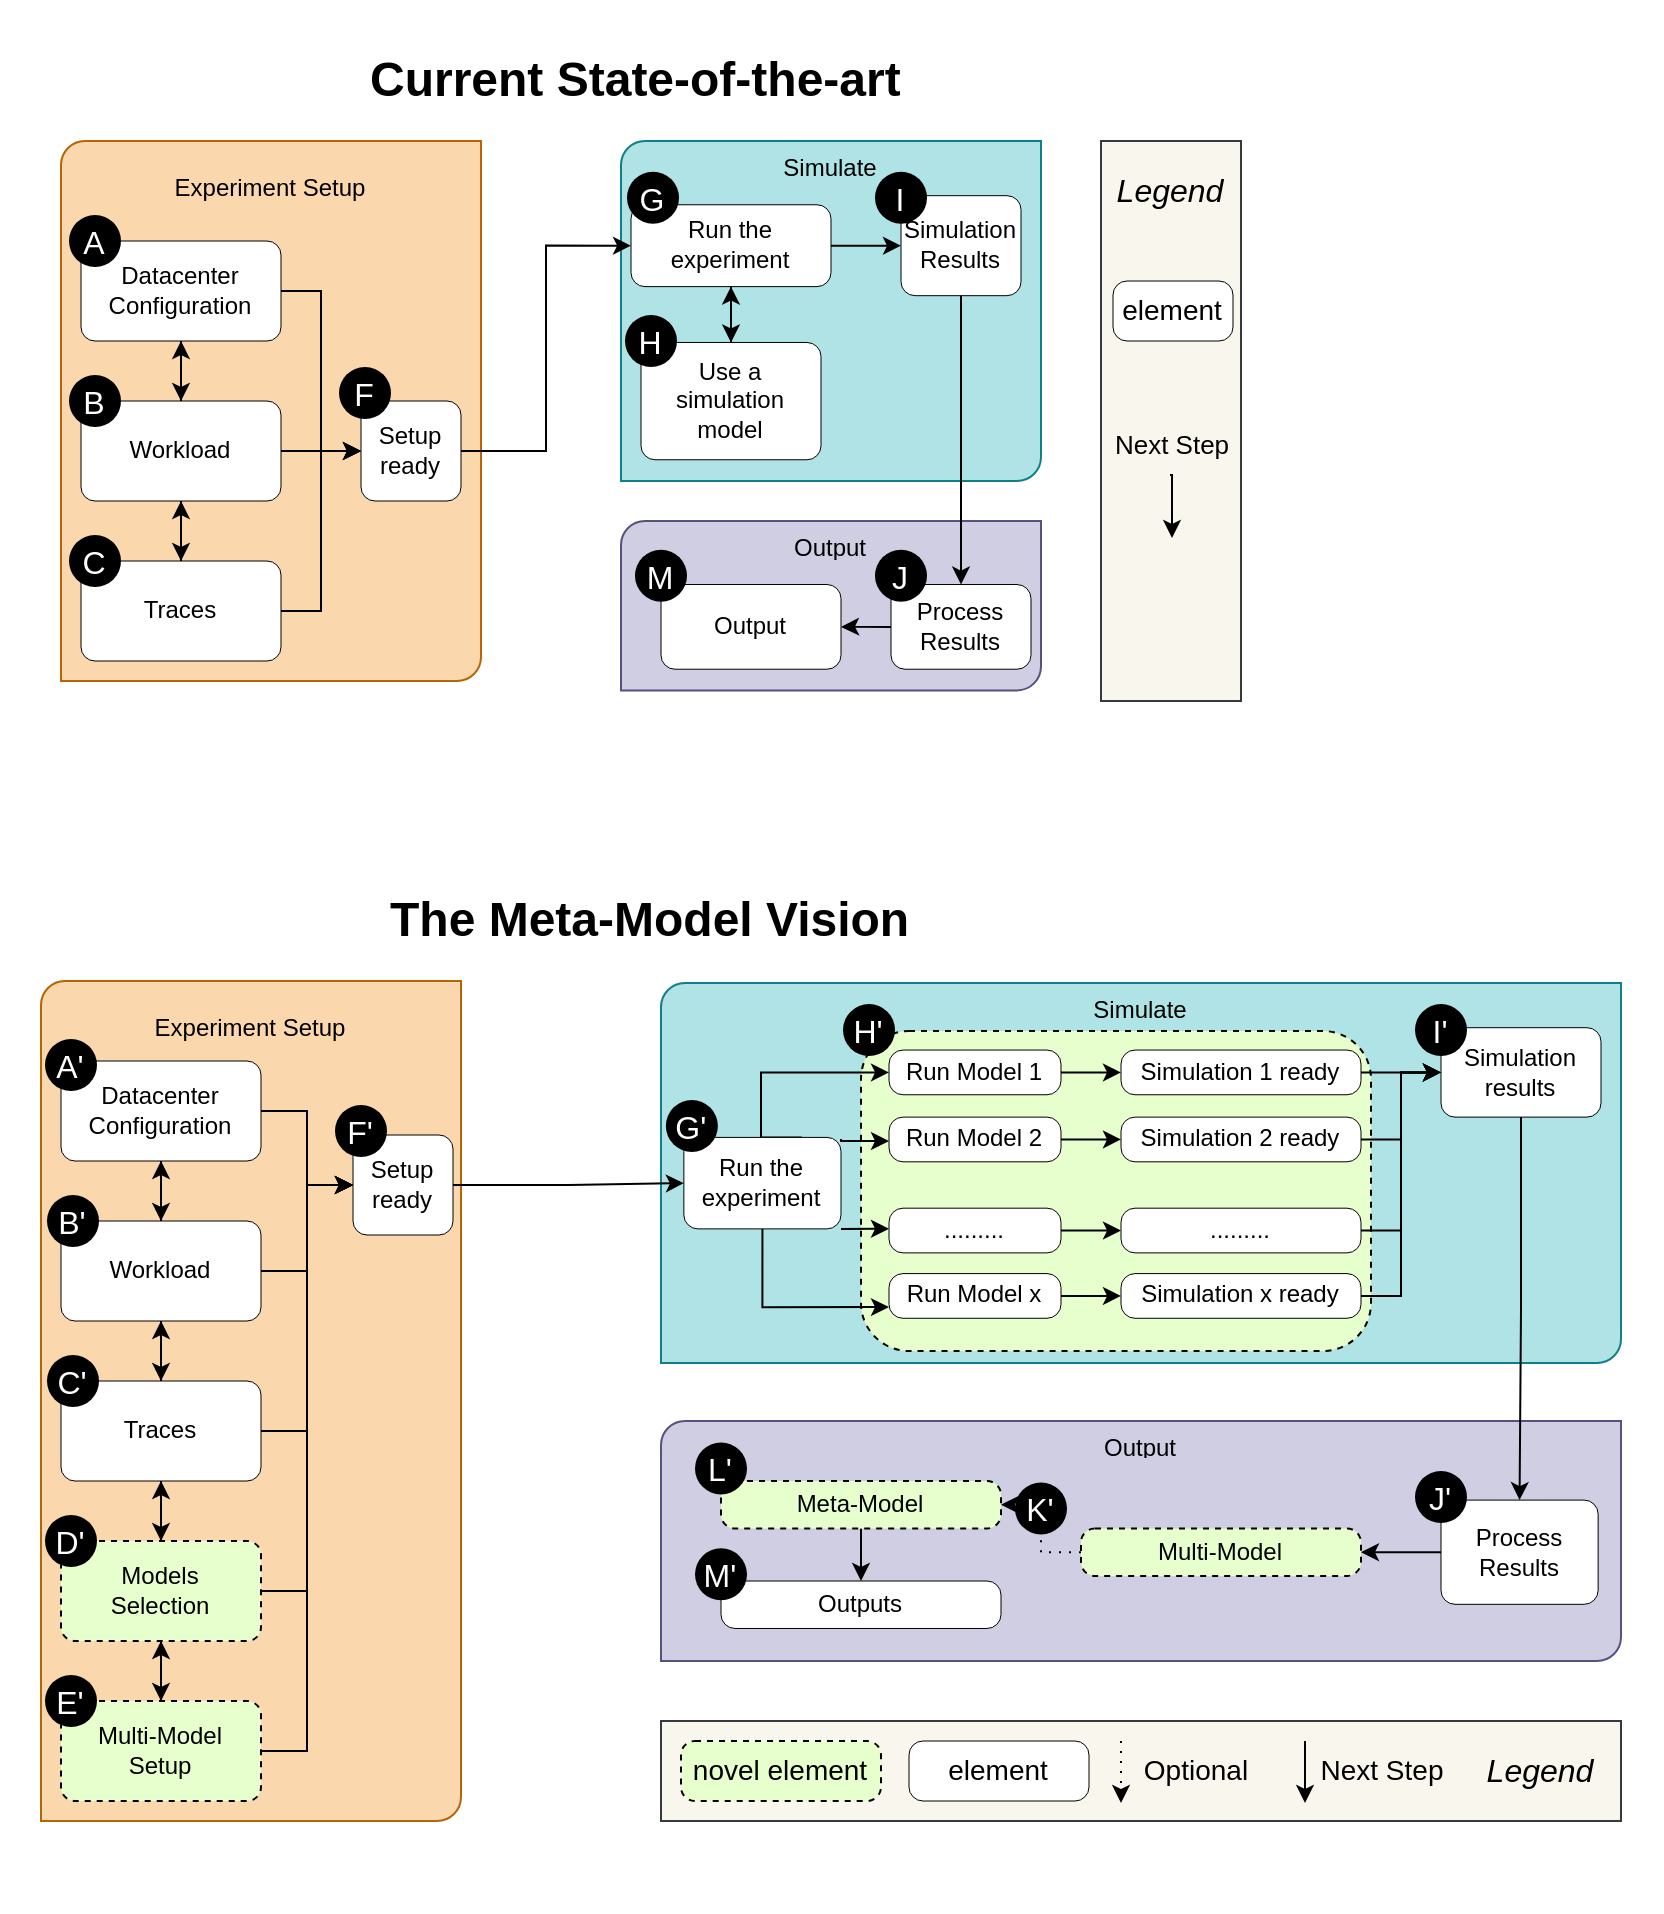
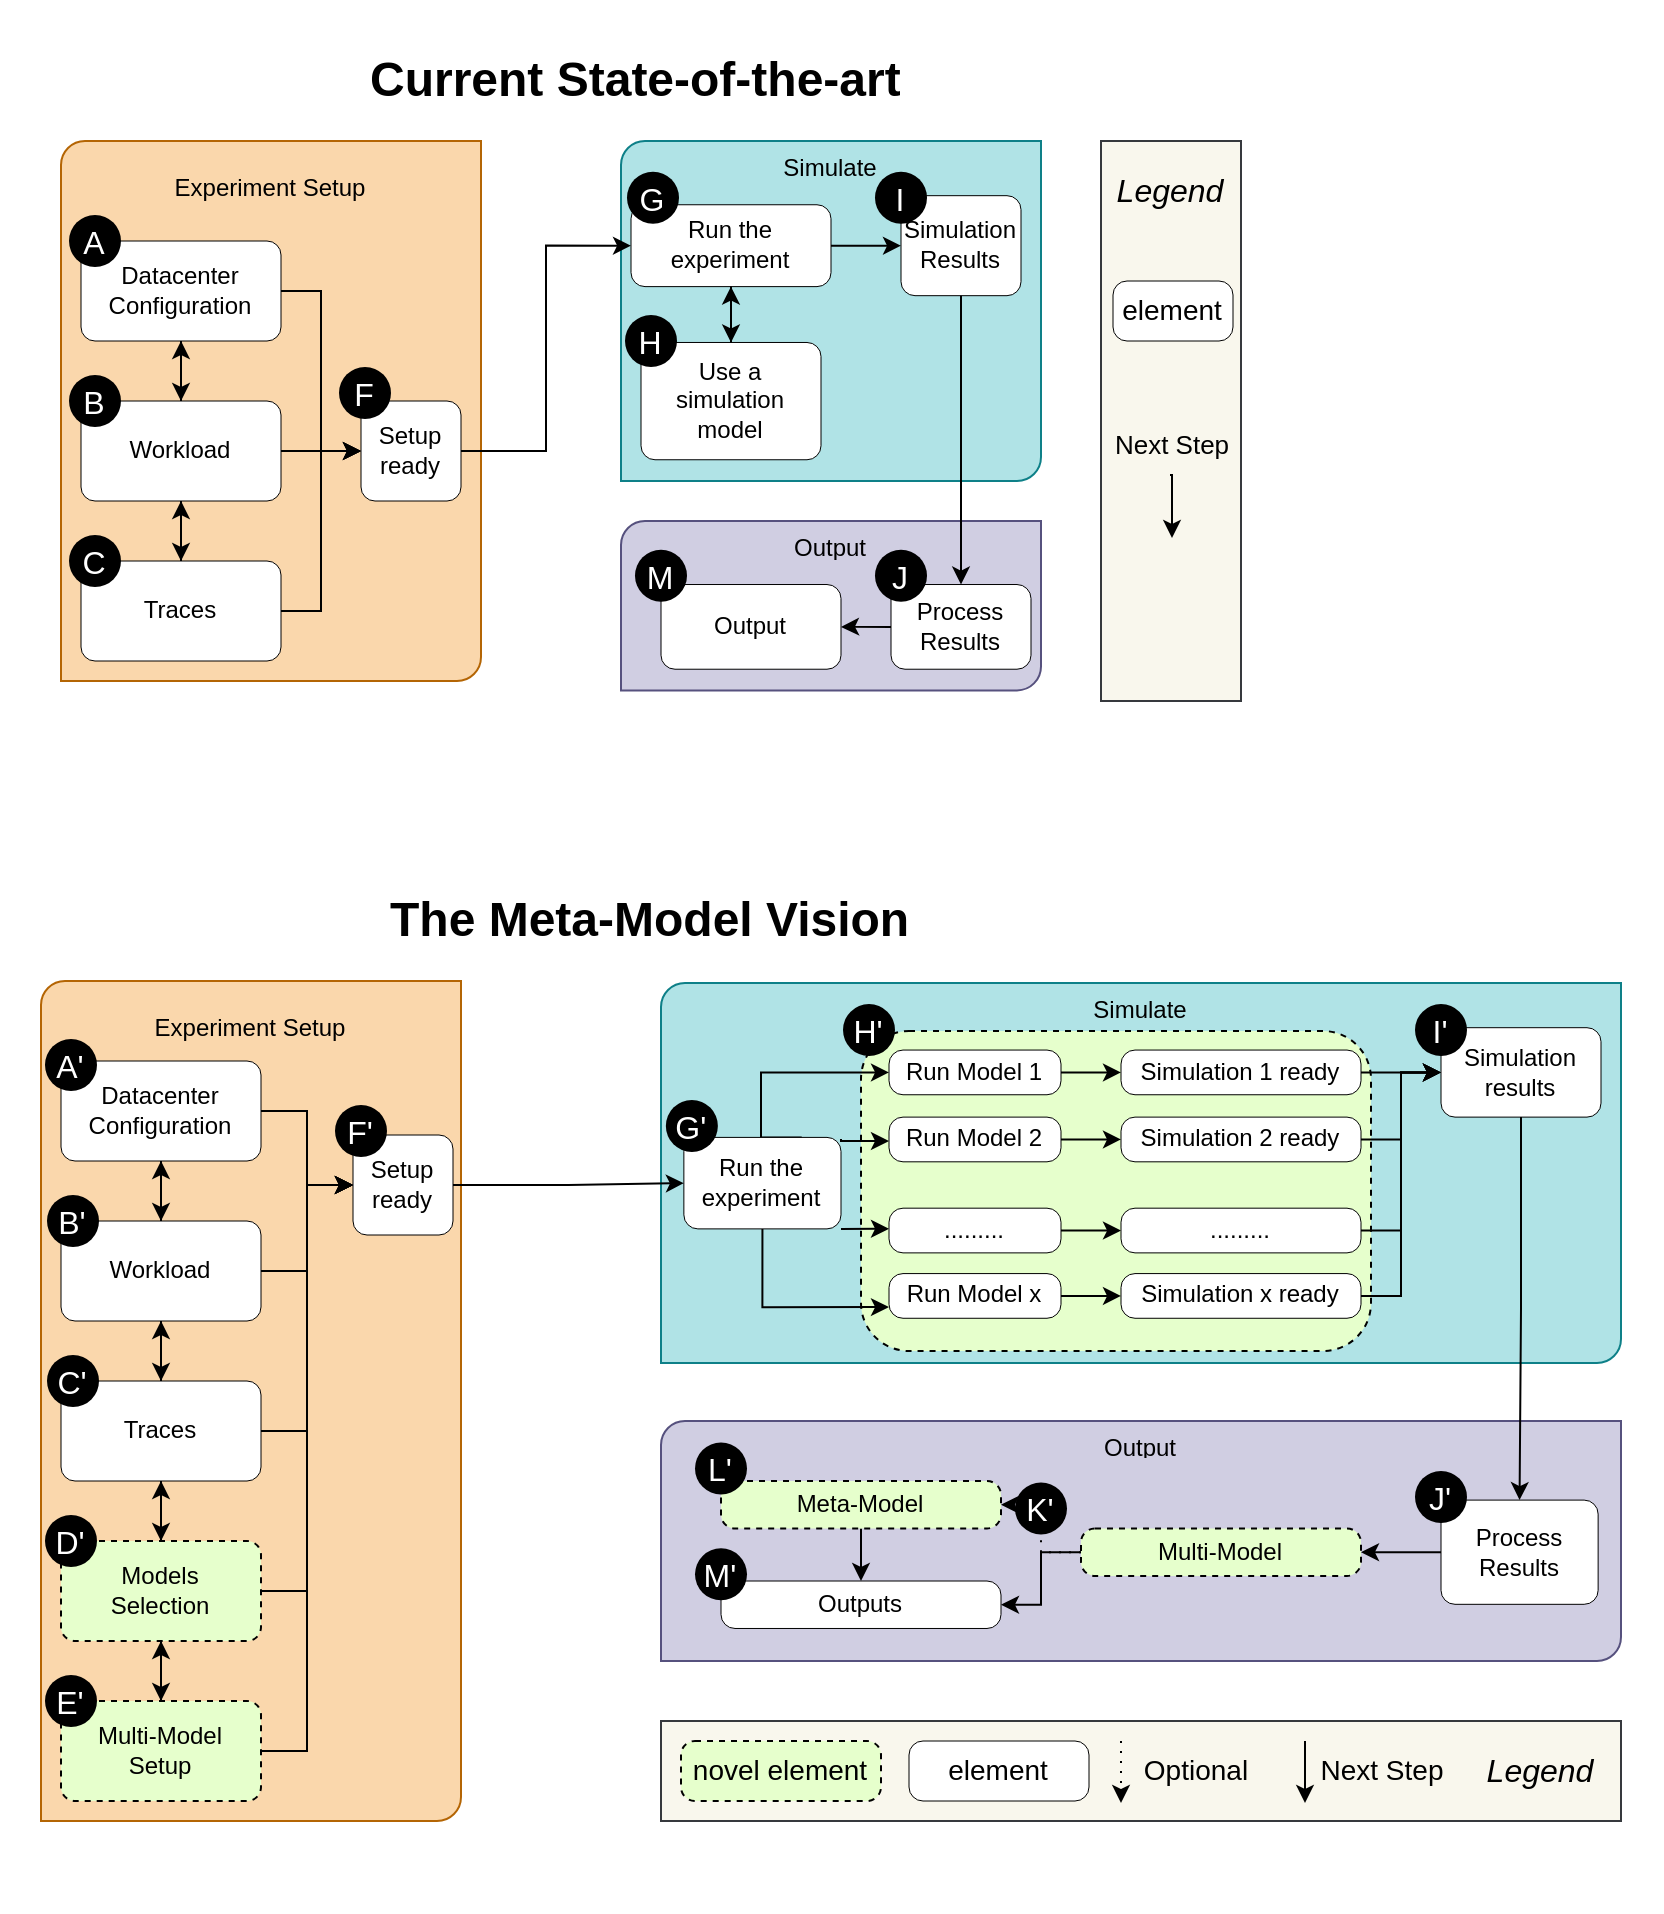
edge "Multi-Model" -> "Outputs": added
